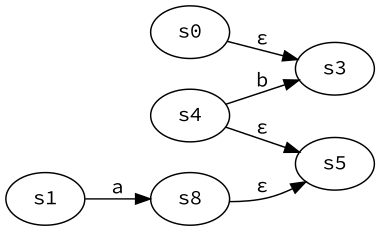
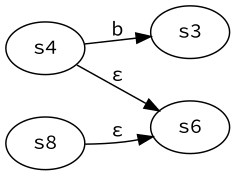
node "s0": removed
node "s5": label "s5" -> "s6"
node "s1": removed
